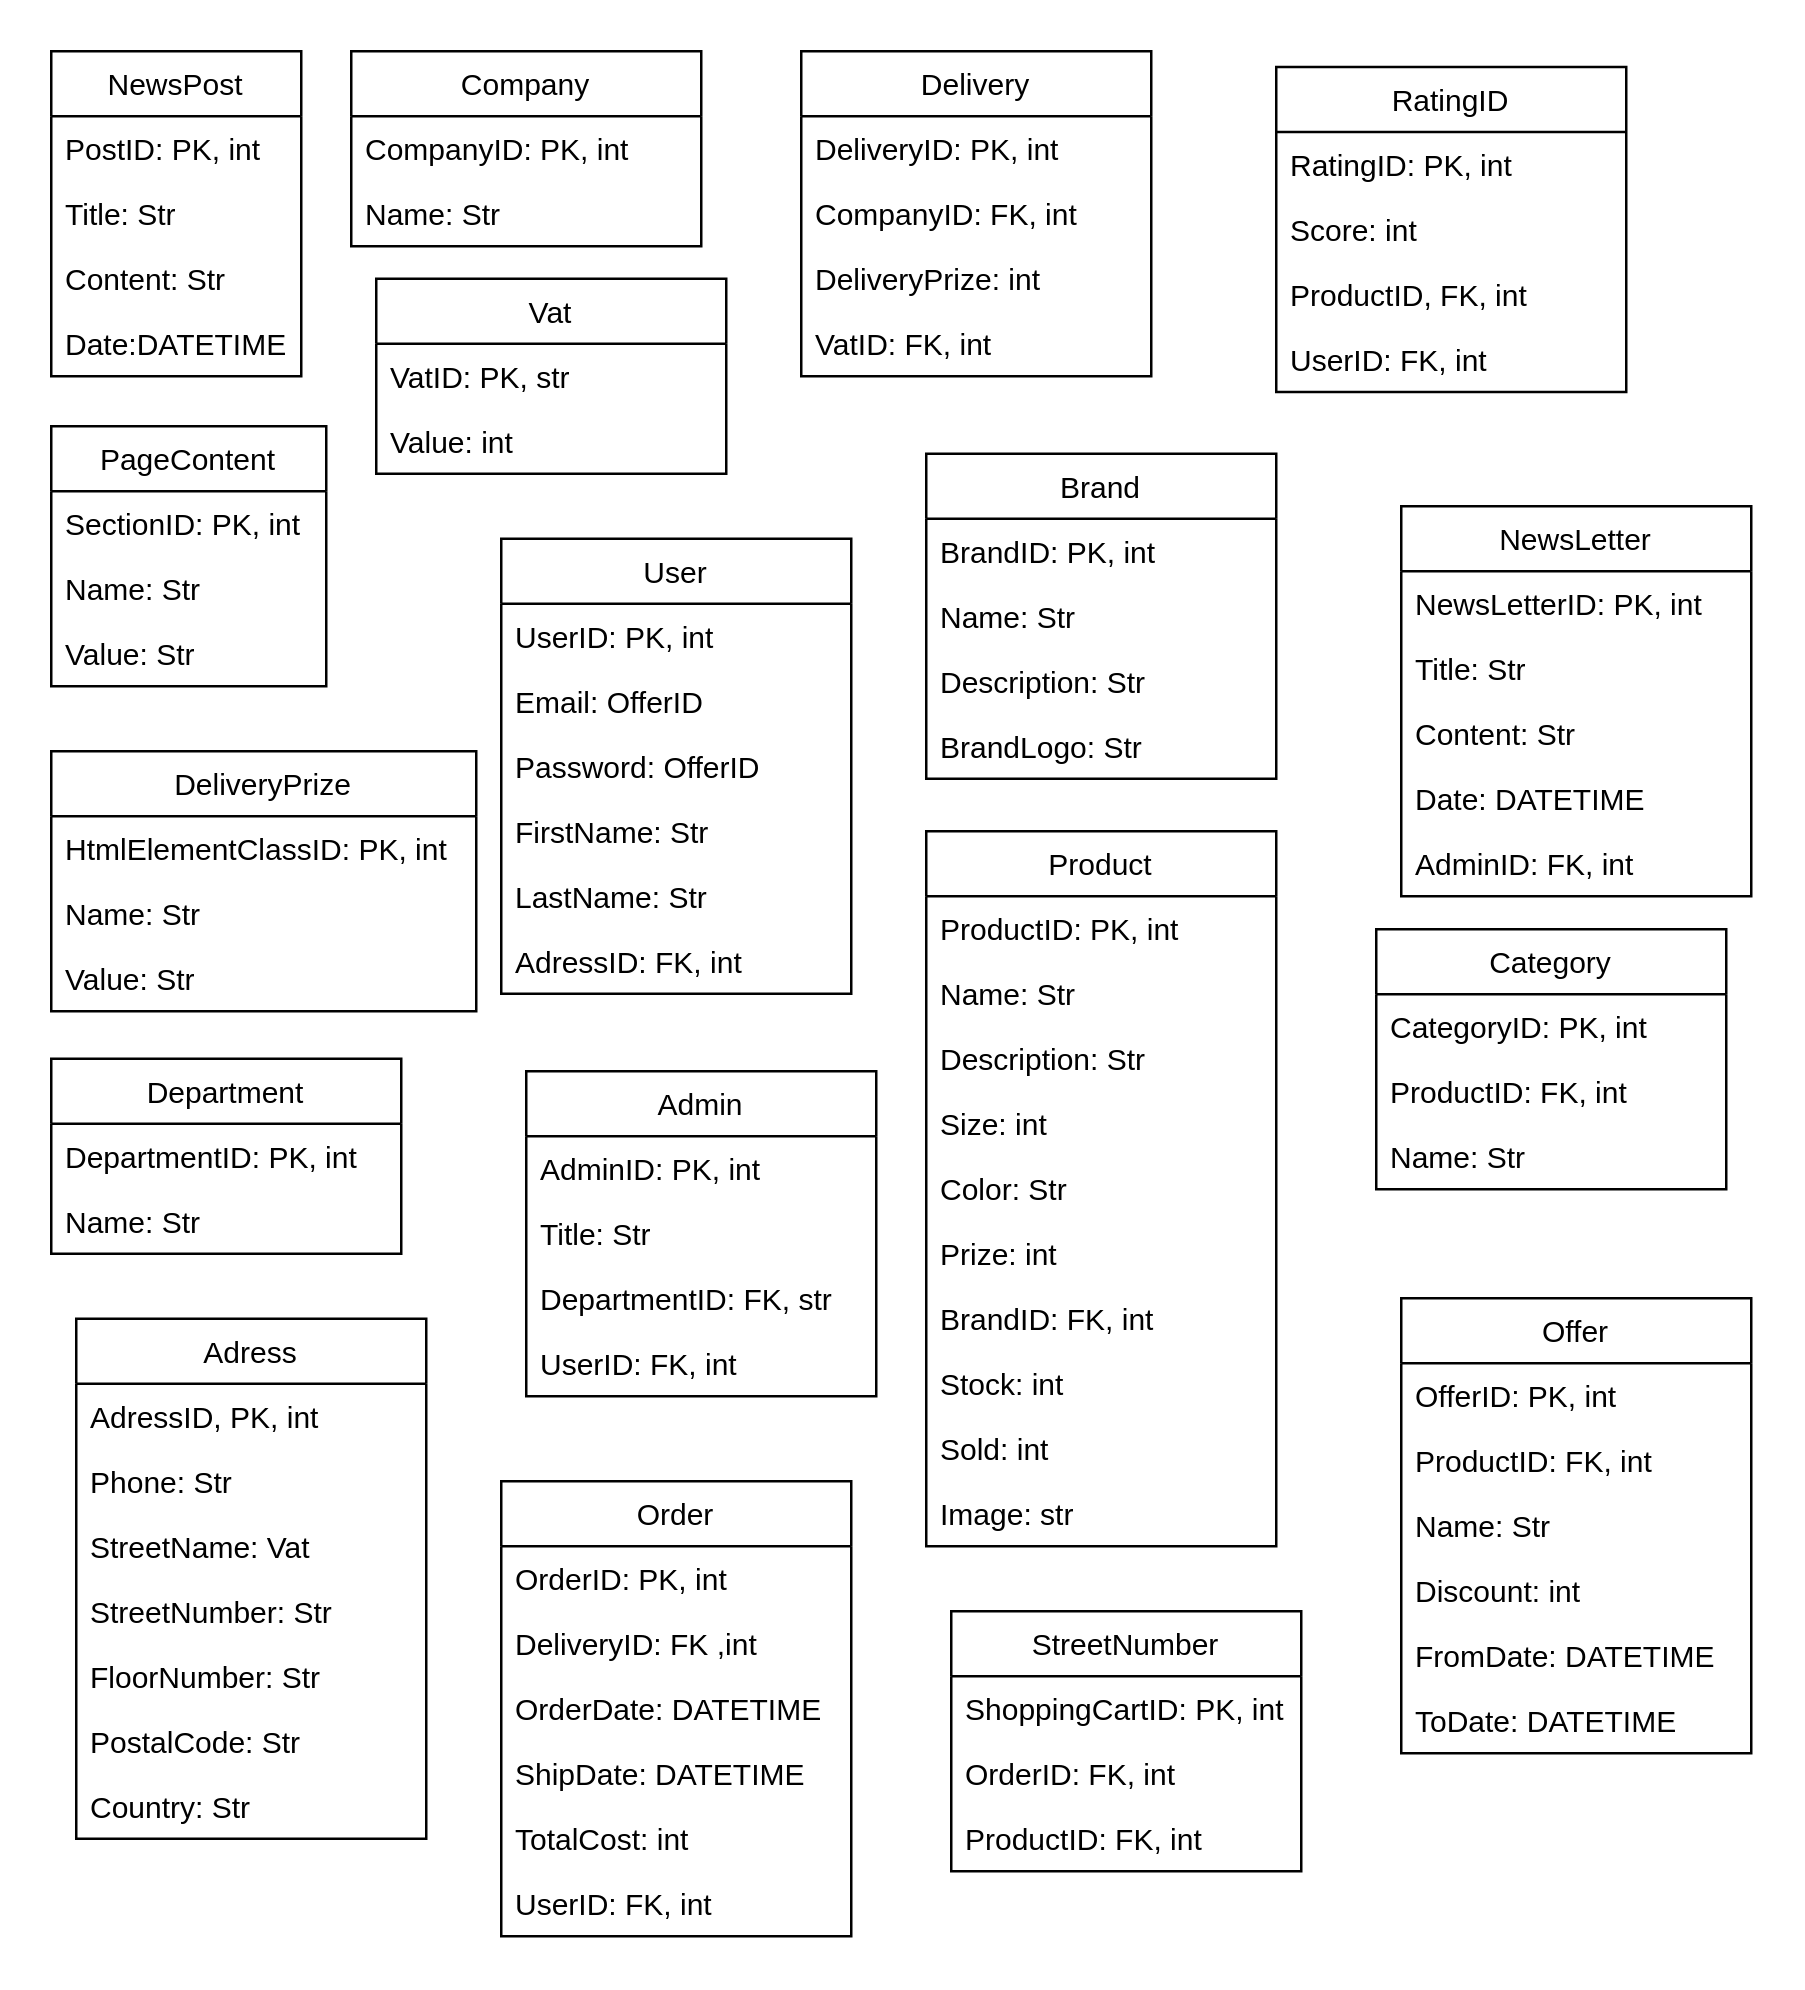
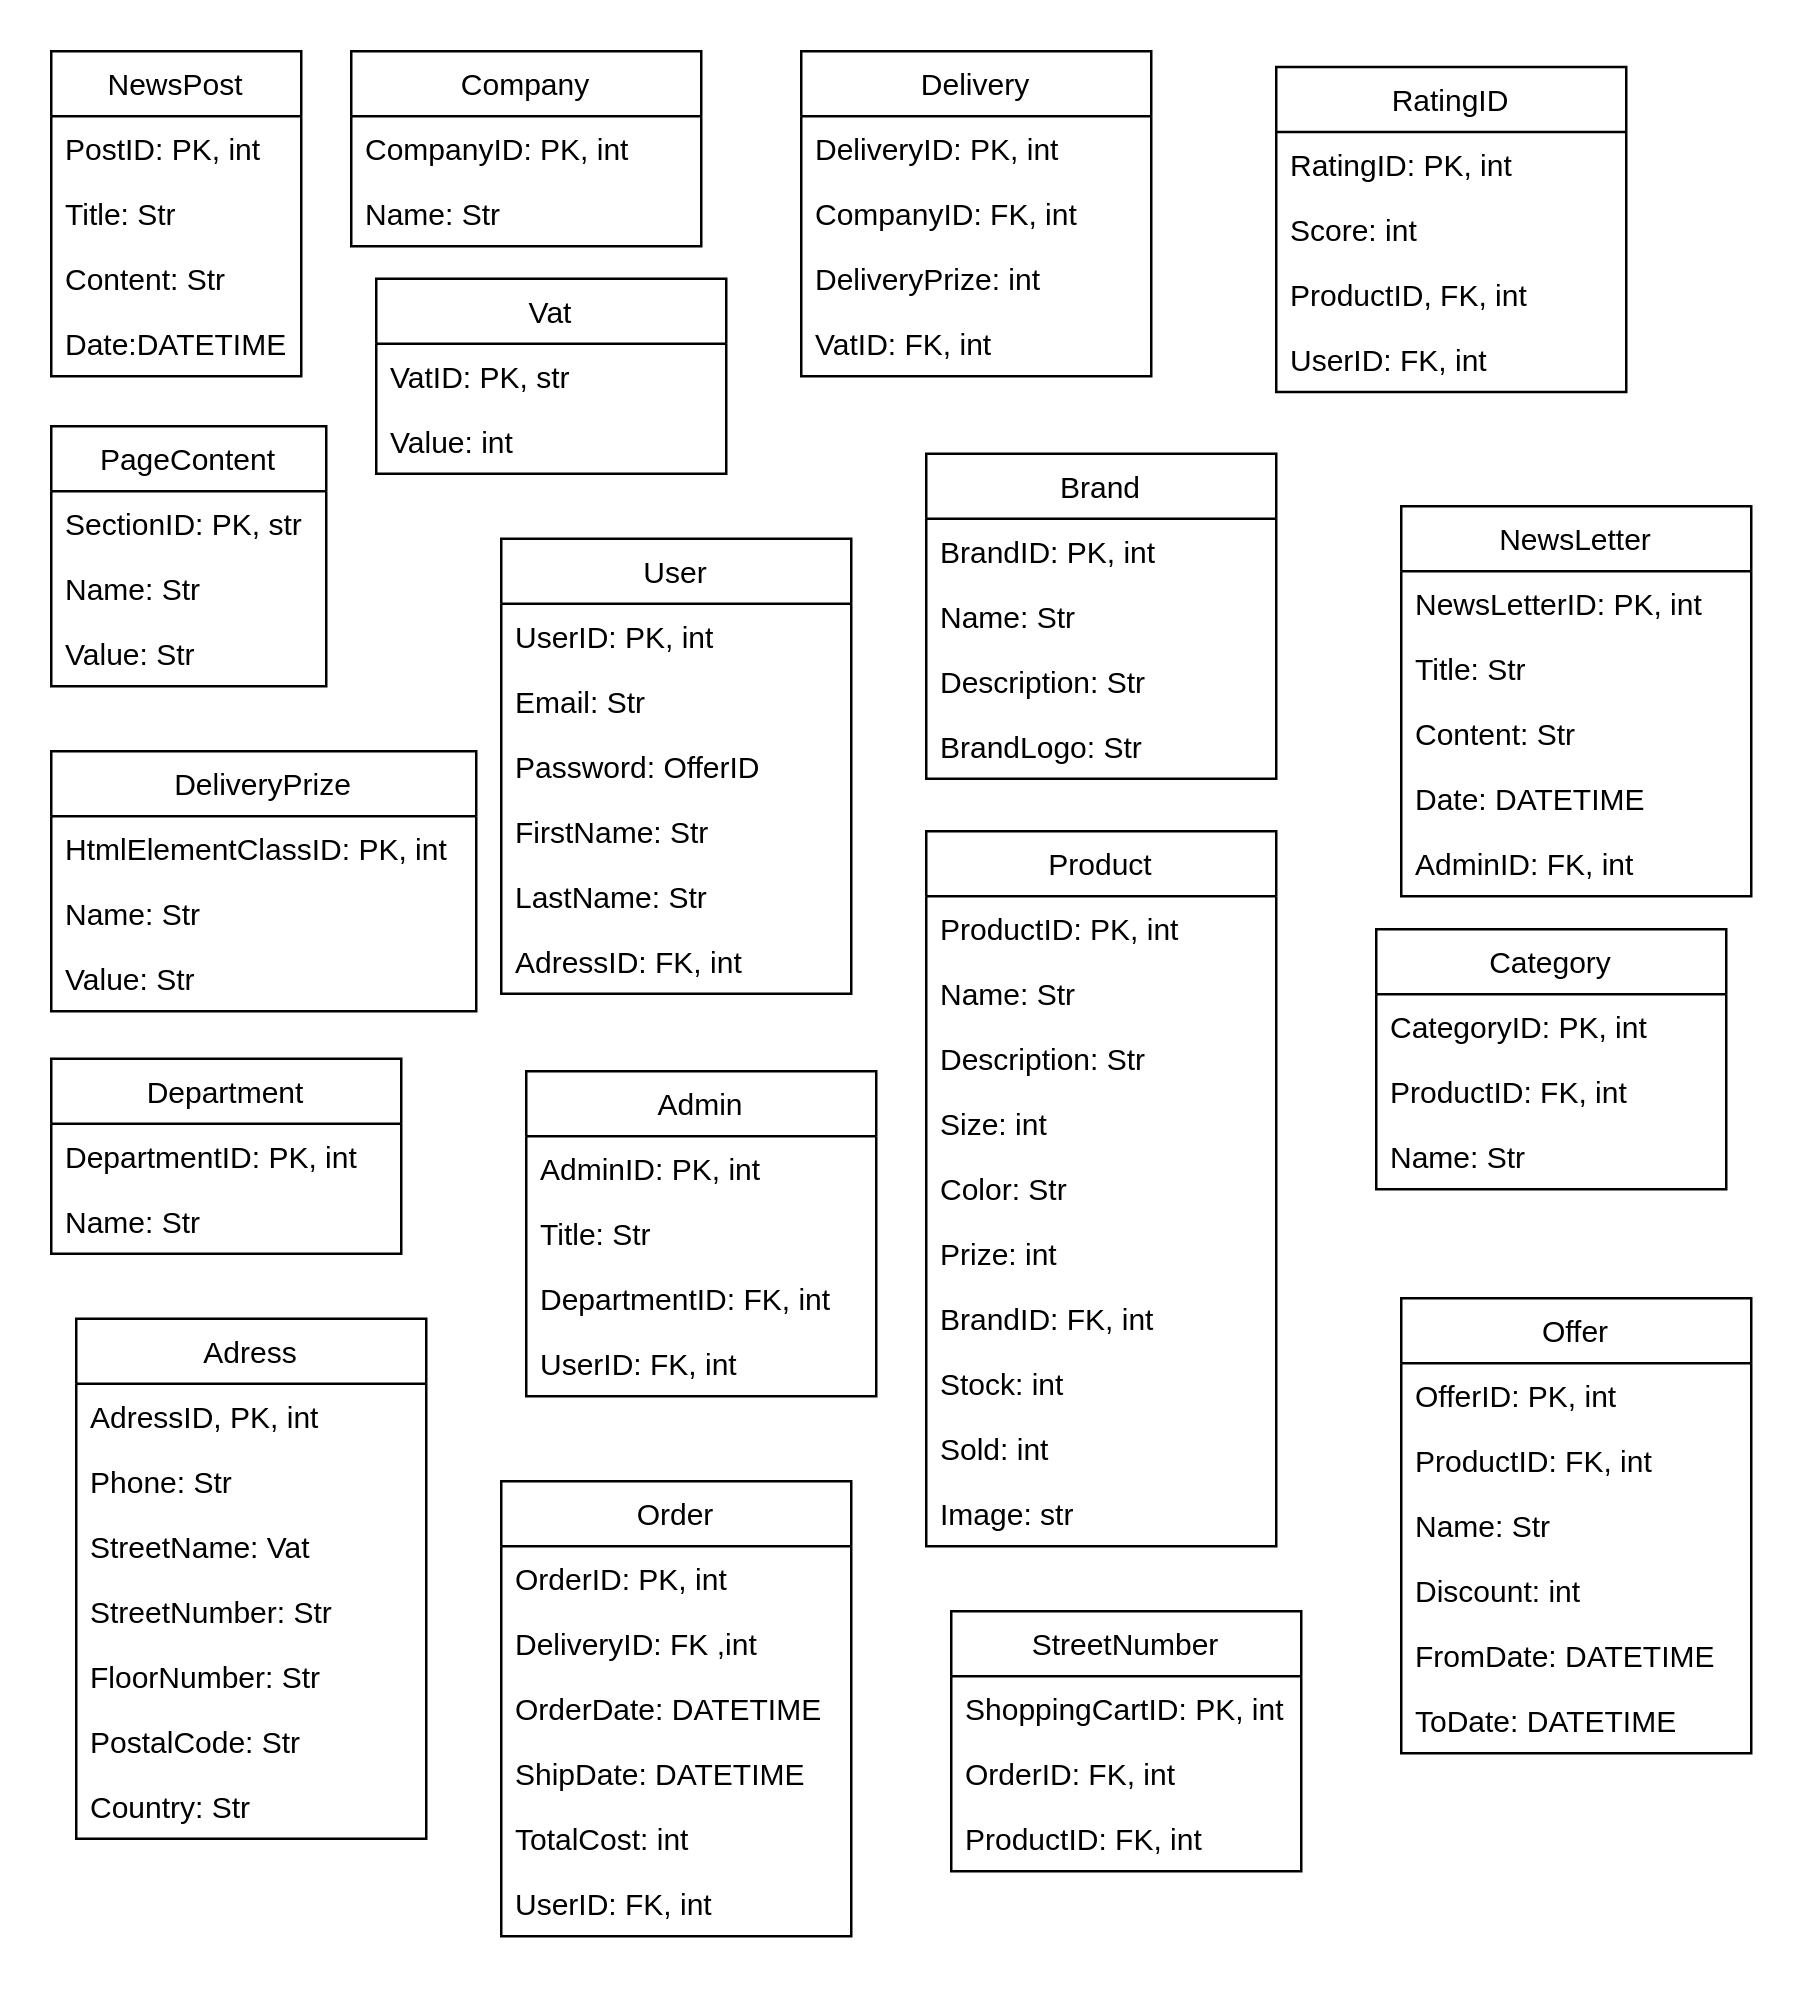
node "SectionID: PK, int": label "SectionID: PK, int" -> "SectionID: PK, str"
node "Email: OfferID": label "Email: OfferID" -> "Email: Str"
node "DepartmentID: FK, str": label "DepartmentID: FK, str" -> "DepartmentID: FK, int"
